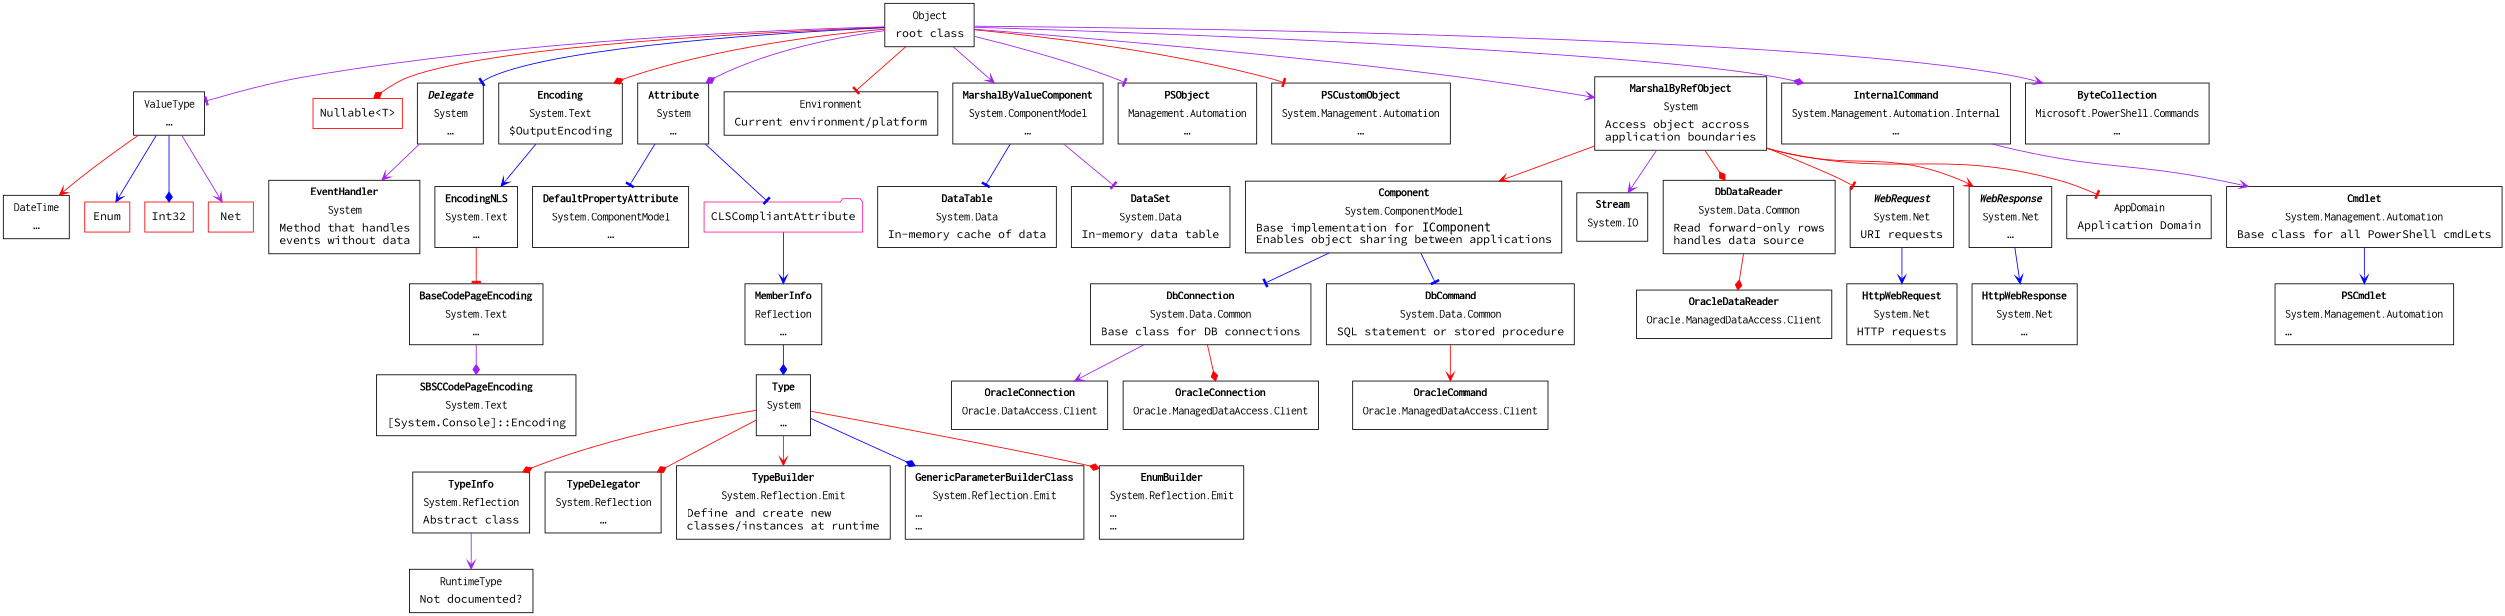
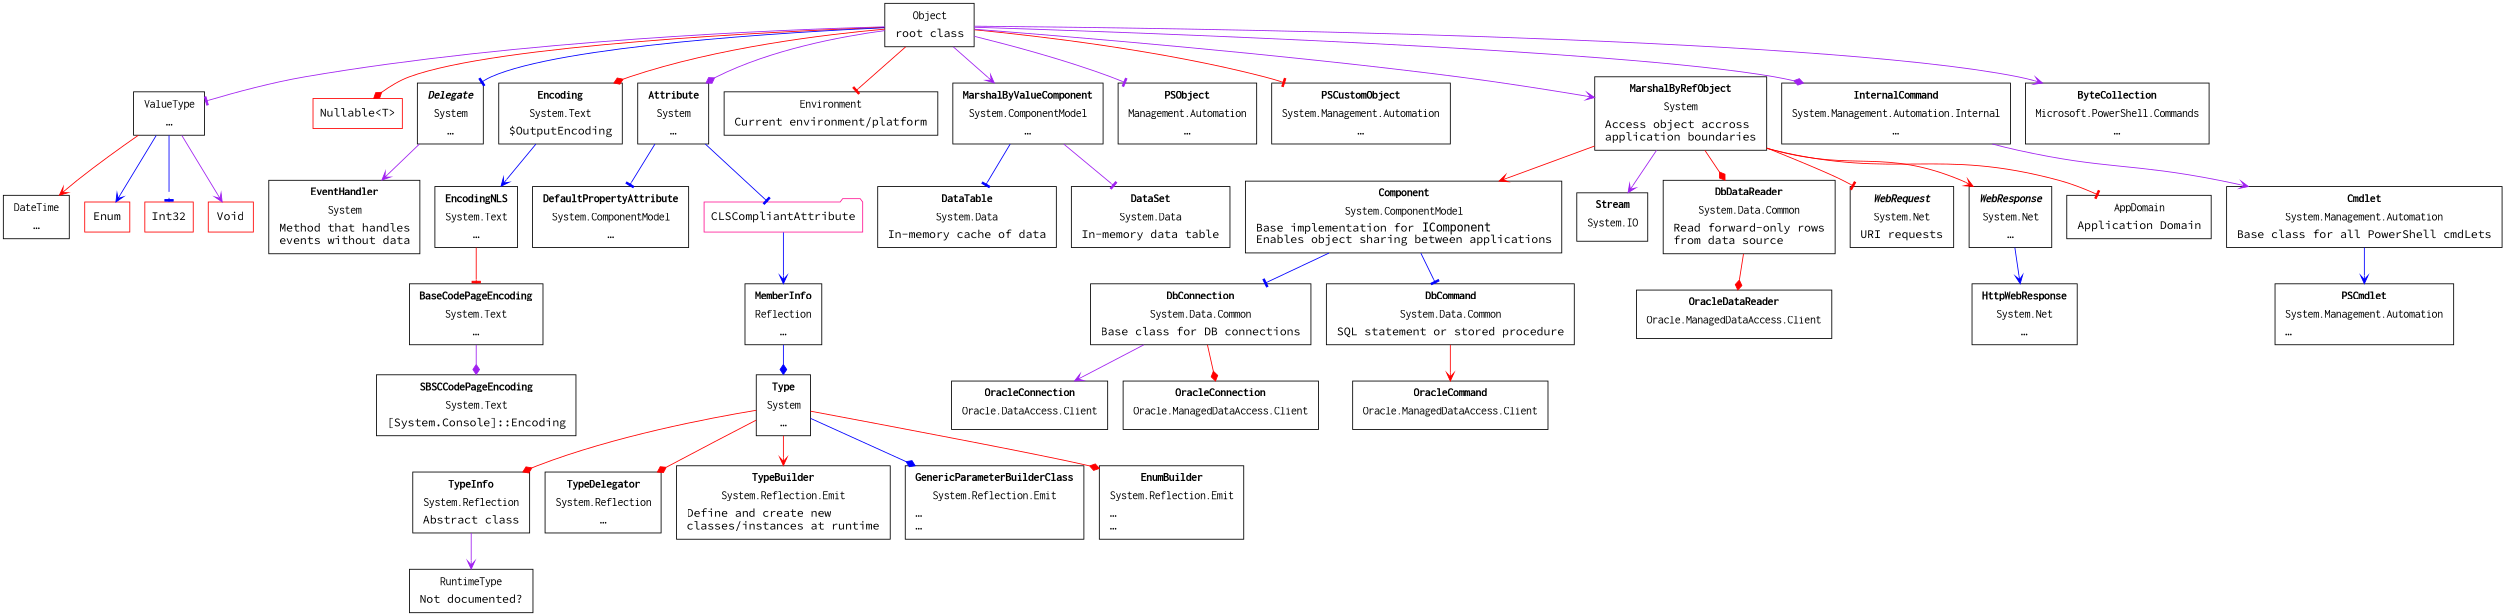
edge "ValueType" -> "Int32": arrowhead diamond -> tee
node "Net": label "Net" -> "Void"
node "DbDataReader": text "handles data source" -> "from data source"
node "HttpWebRequest": removed
